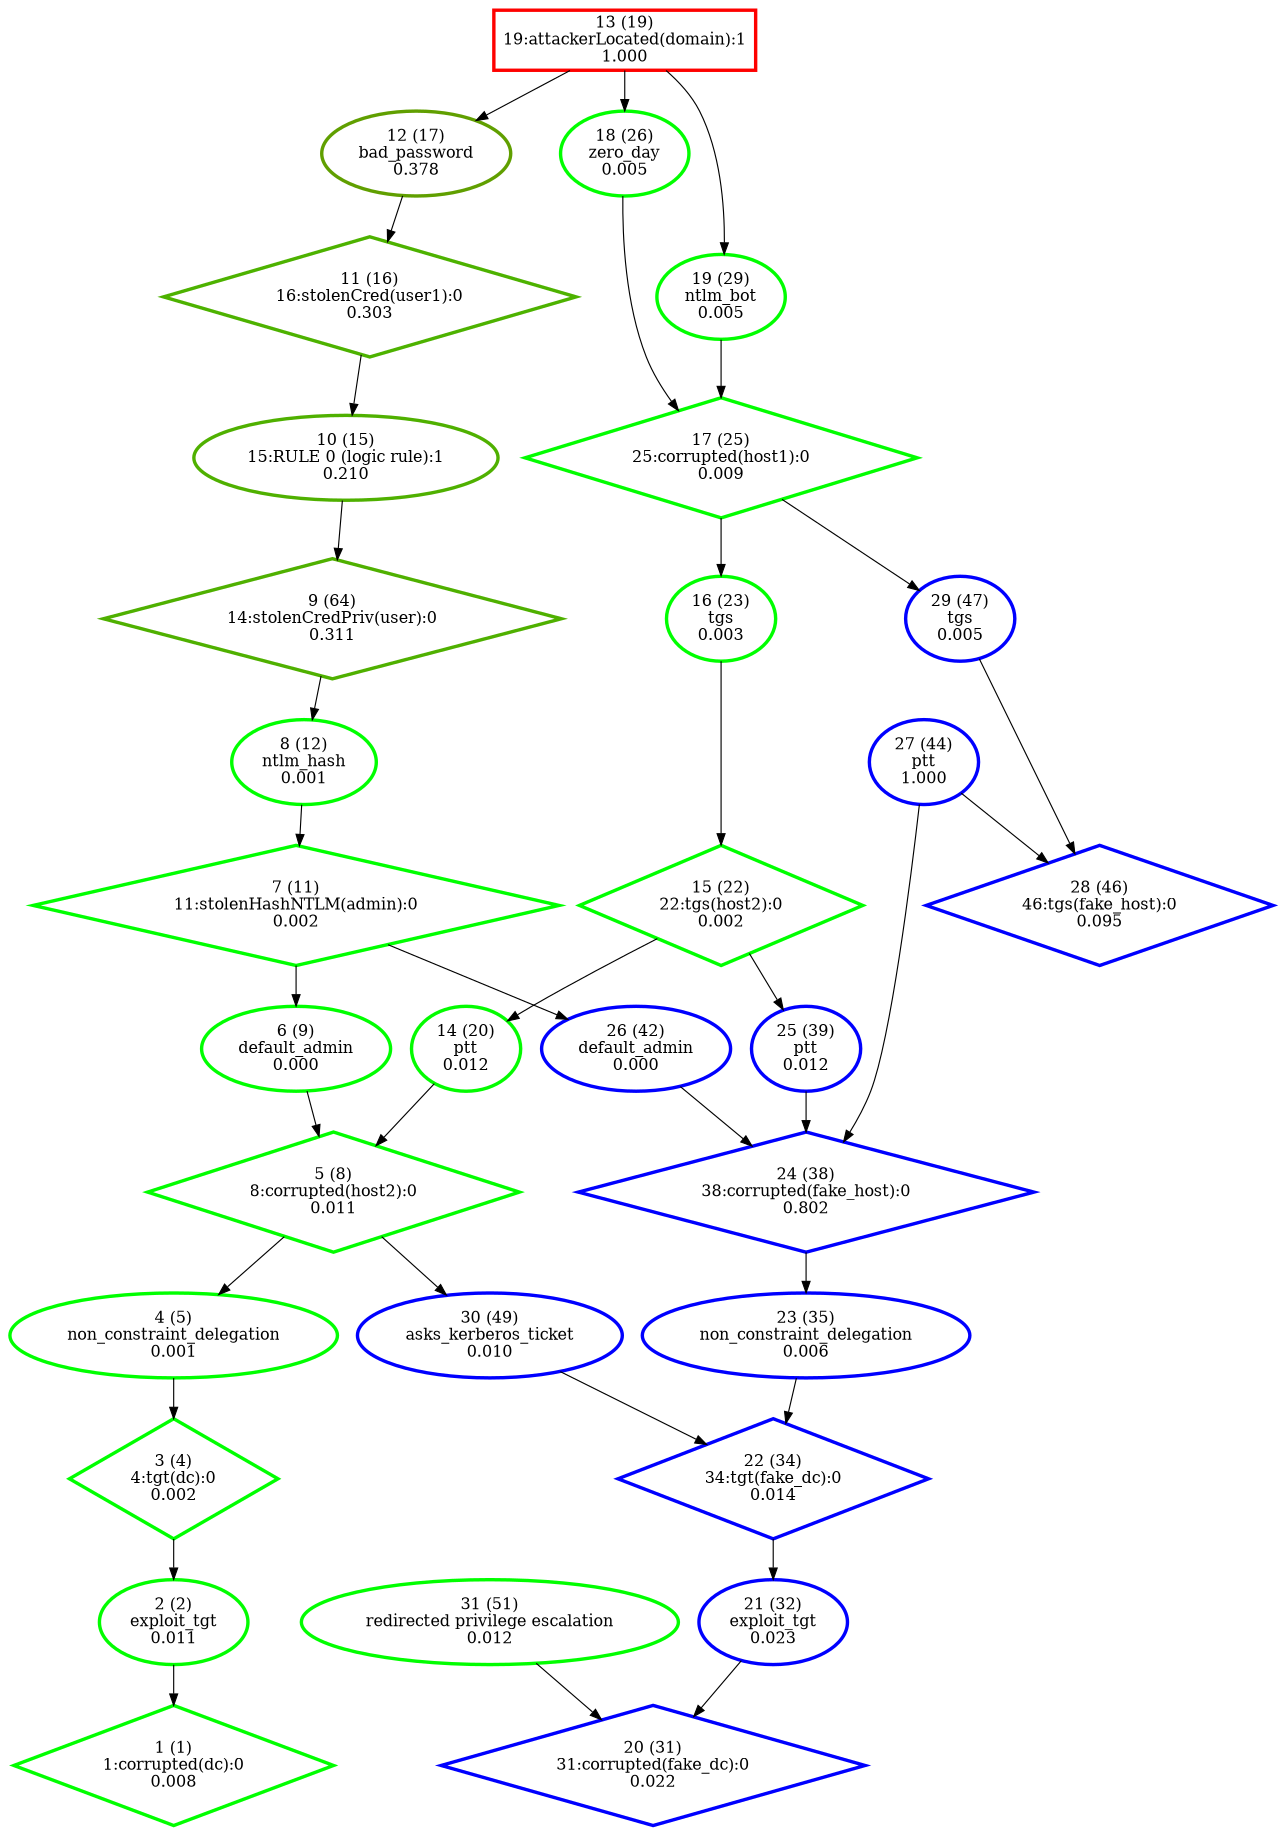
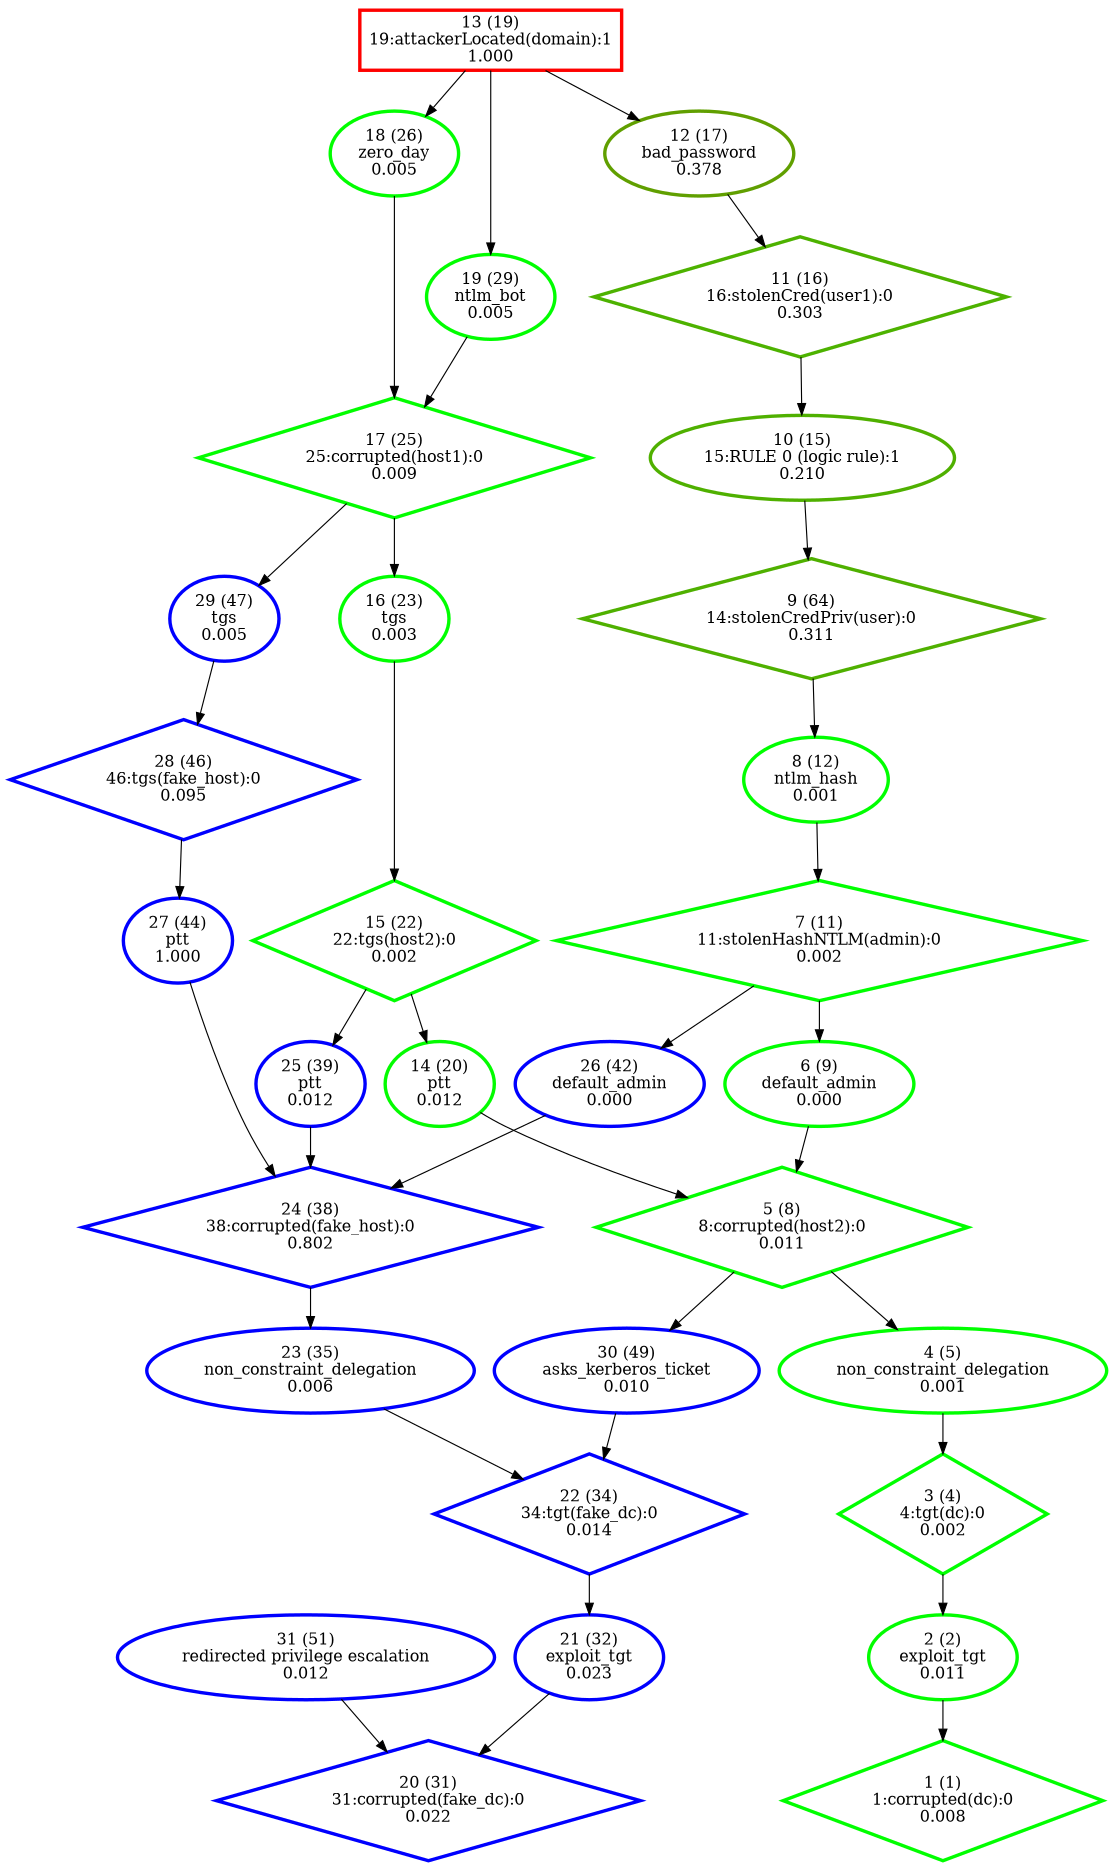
edge "27 (44) ptt 1.000" -> "28 (46) 46:tgs(fake_host):0 0.095": reversed
node "31 (51) redirected privilege escalation 0.012": color #01fe00 -> blue
